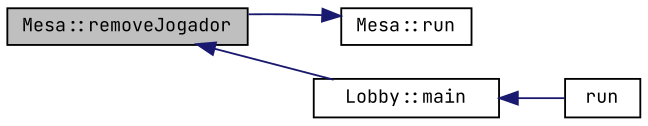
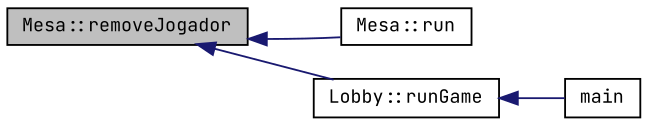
edge "Mesa::removeJogador" -> "Mesa::run": reversed
node "Lobby::main": label "Lobby::main" -> "Lobby::runGame"
node "run": label "run" -> "main"
